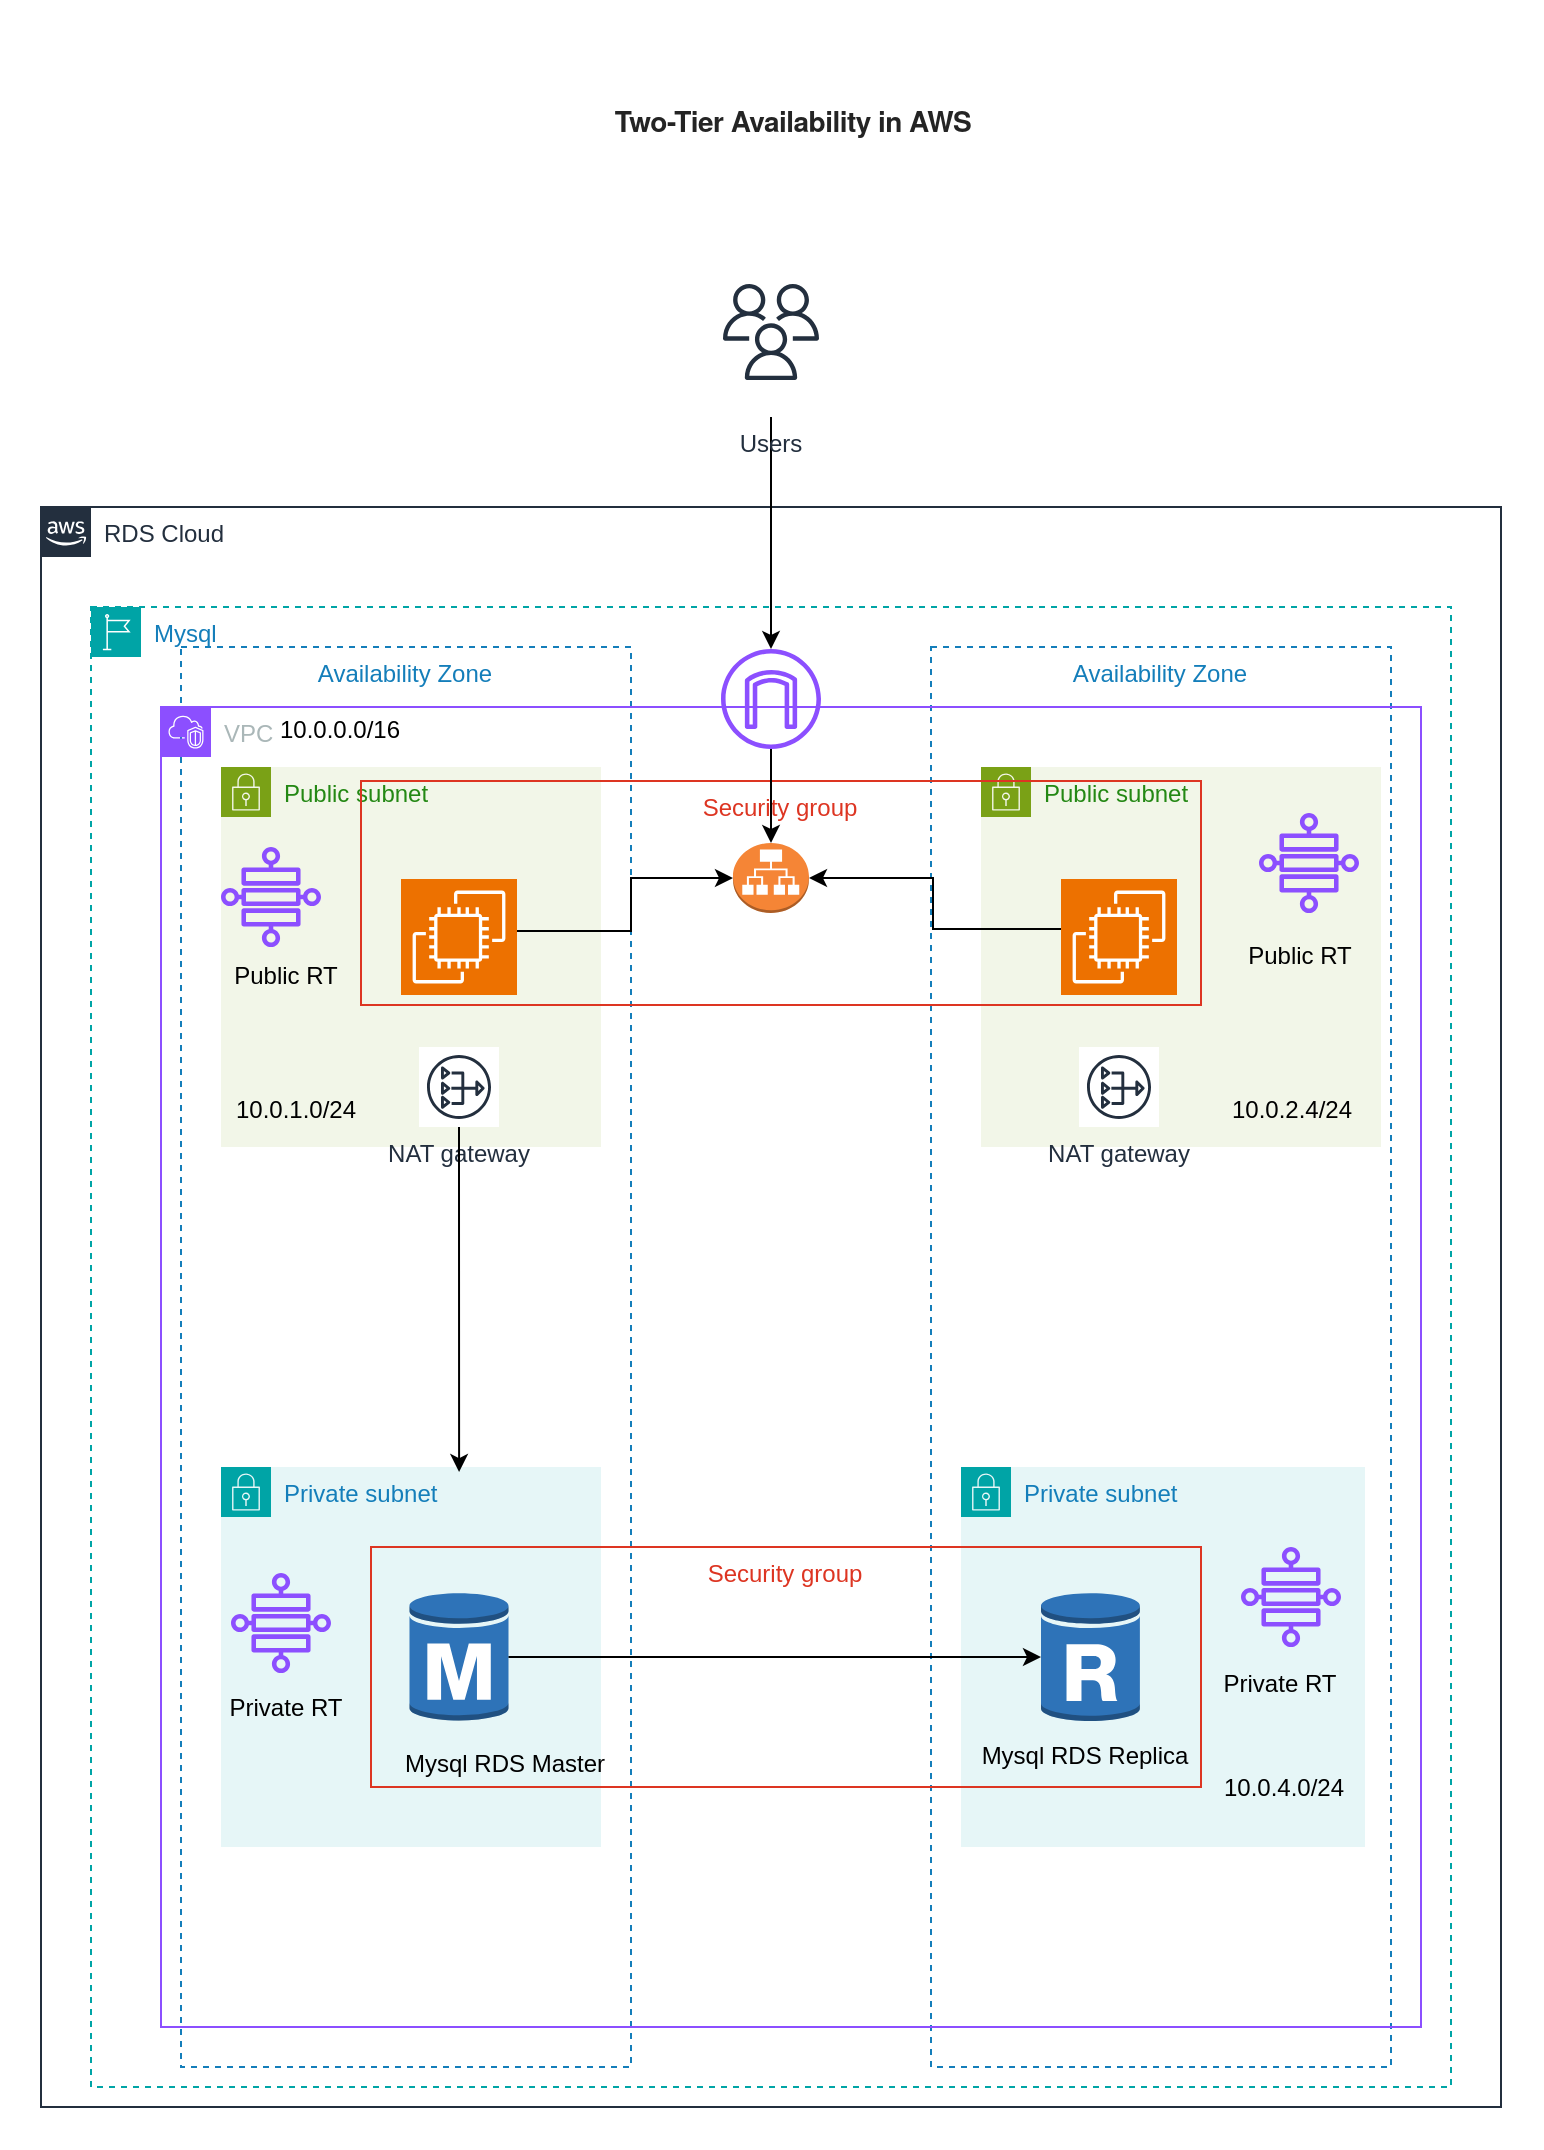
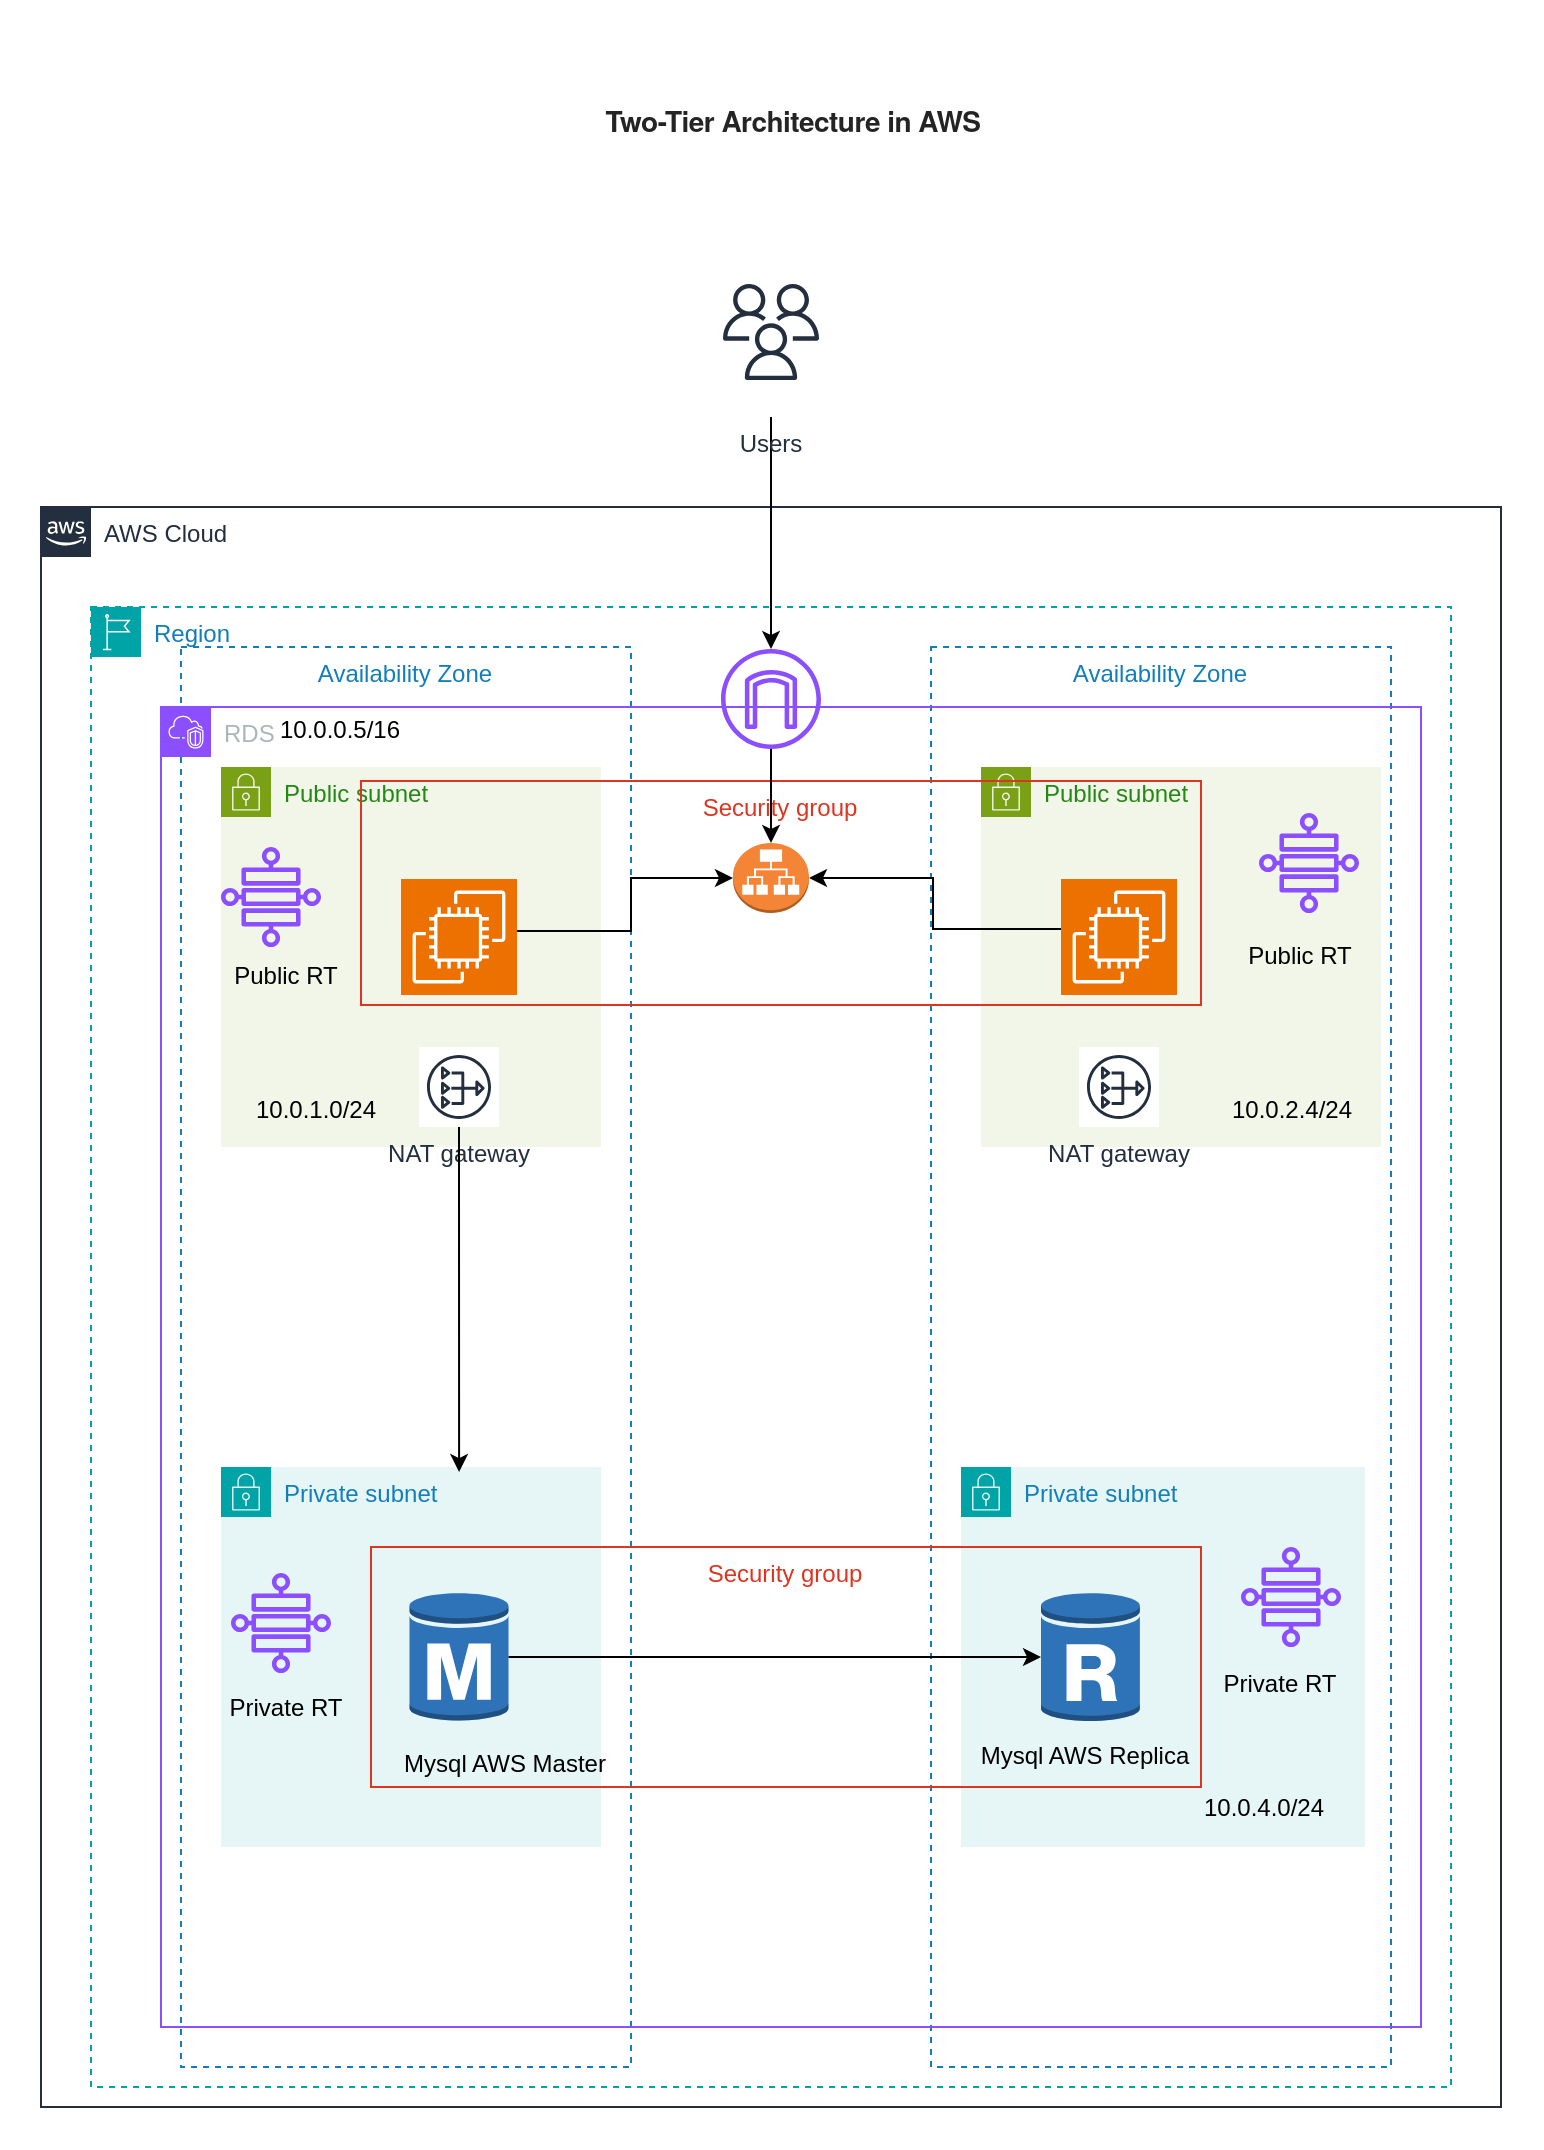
node "Two-Tier Availability in AWS": label "Two-Tier Availability in AWS" -> "Two-Tier Architecture in AWS"
node "RDS Cloud": label "RDS Cloud" -> "AWS Cloud"
node "Mysql": label "Mysql" -> "Region"
node "10.0.0.0/16": label "10.0.0.0/16" -> "10.0.0.5/16"
node "VPC": label "VPC" -> "RDS"
node "10.0.1.0/24": moved (297, 1111) -> (317, 1111)
node "Mysql RDS Replica": label "Mysql RDS Replica" -> "Mysql AWS Replica"
node "Mysql RDS Master": label "Mysql RDS Master" -> "Mysql AWS Master"
node "10.0.4.0/24": moved (1285, 1789) -> (1265, 1809)
